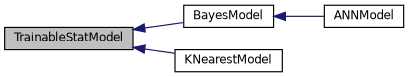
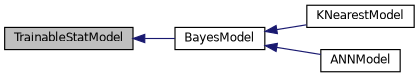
edge "KNearestModel" -> "TrainableStatModel": now "KNearestModel" -> "BayesModel"
